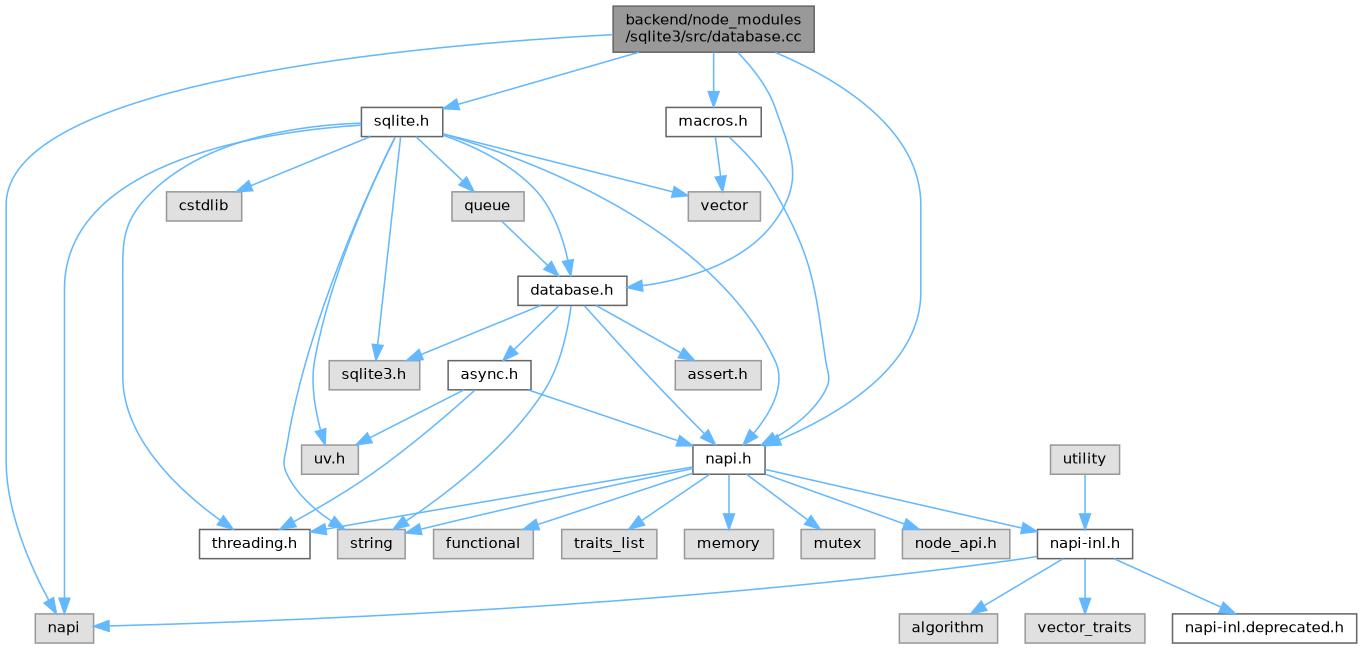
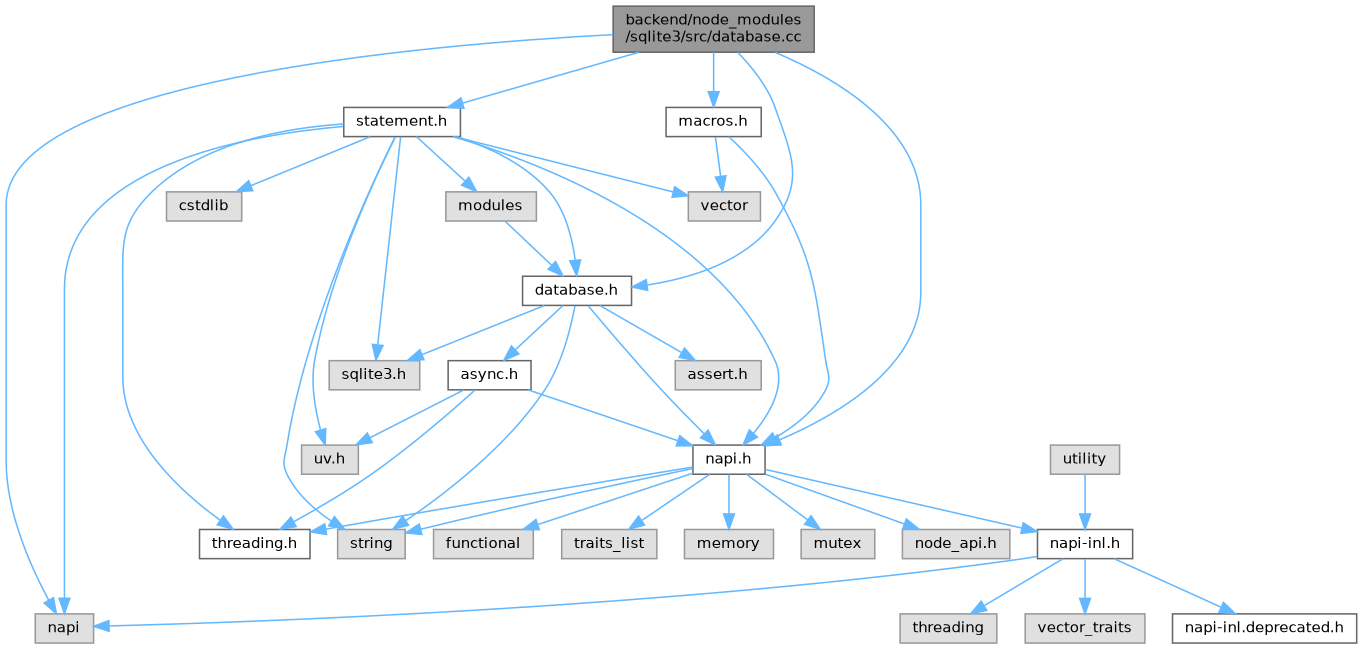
node "sqlite.h": label "sqlite.h" -> "statement.h"
node "queue": label "queue" -> "modules"
node "algorithm": label "algorithm" -> "threading"
